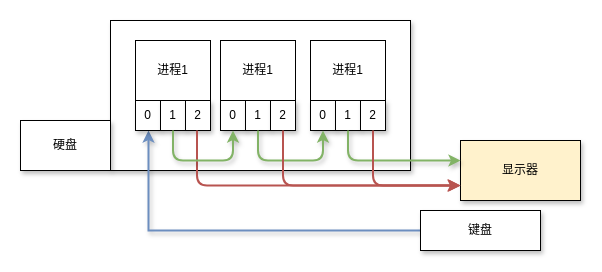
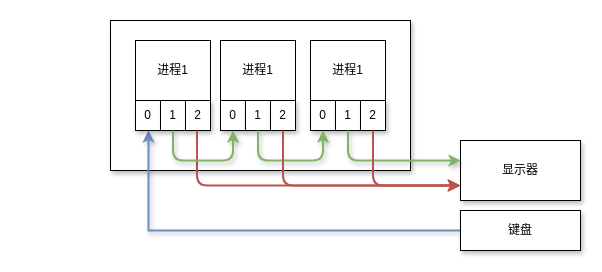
node "硬盘": removed
node "显示器": fillcolor #fff2cc -> #ffffff
node "键盘": moved (481, 231) -> (521, 231)
